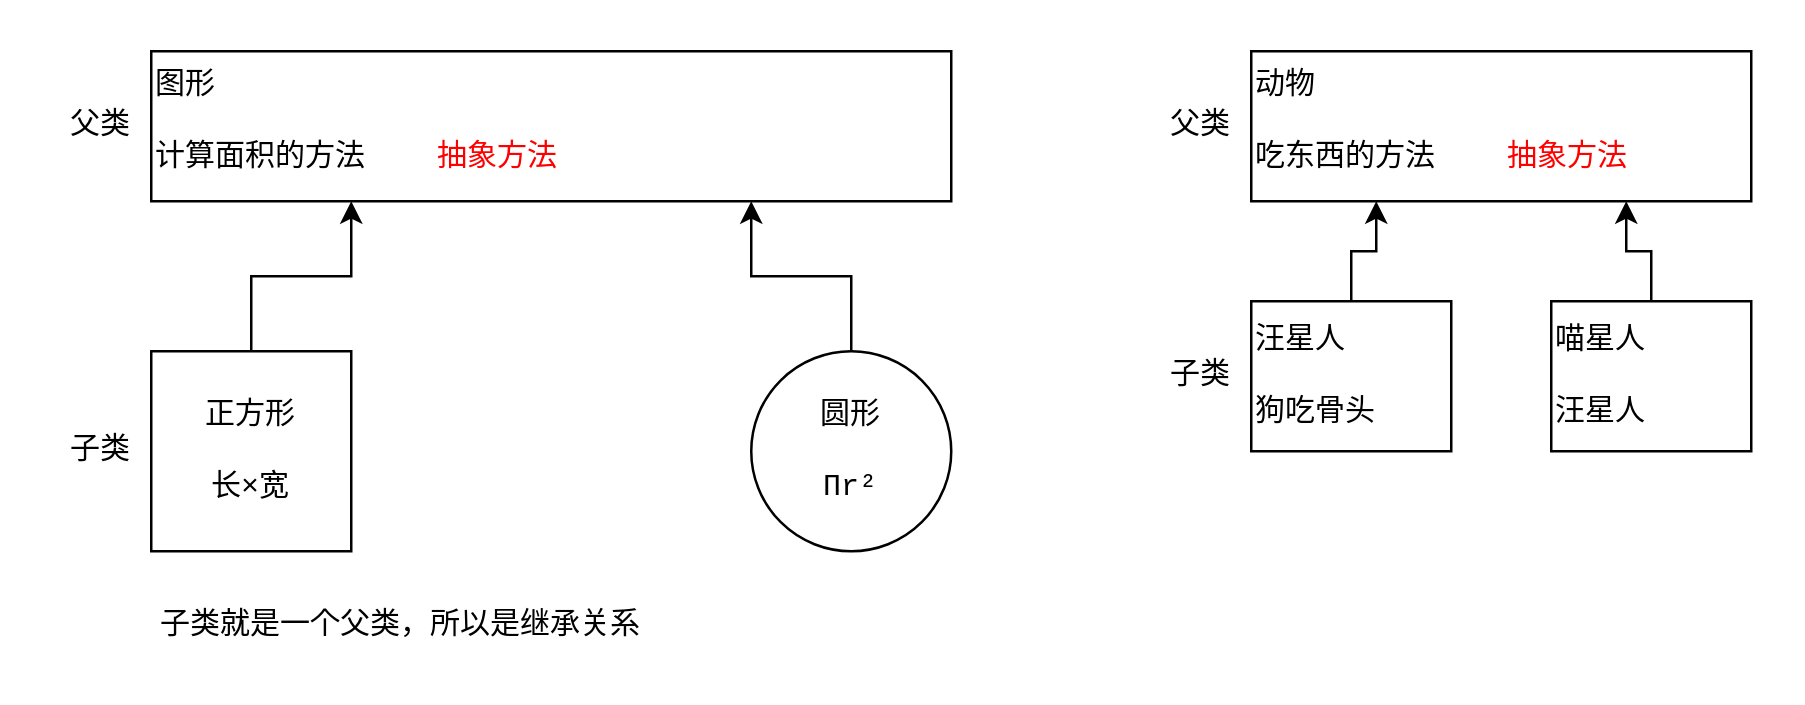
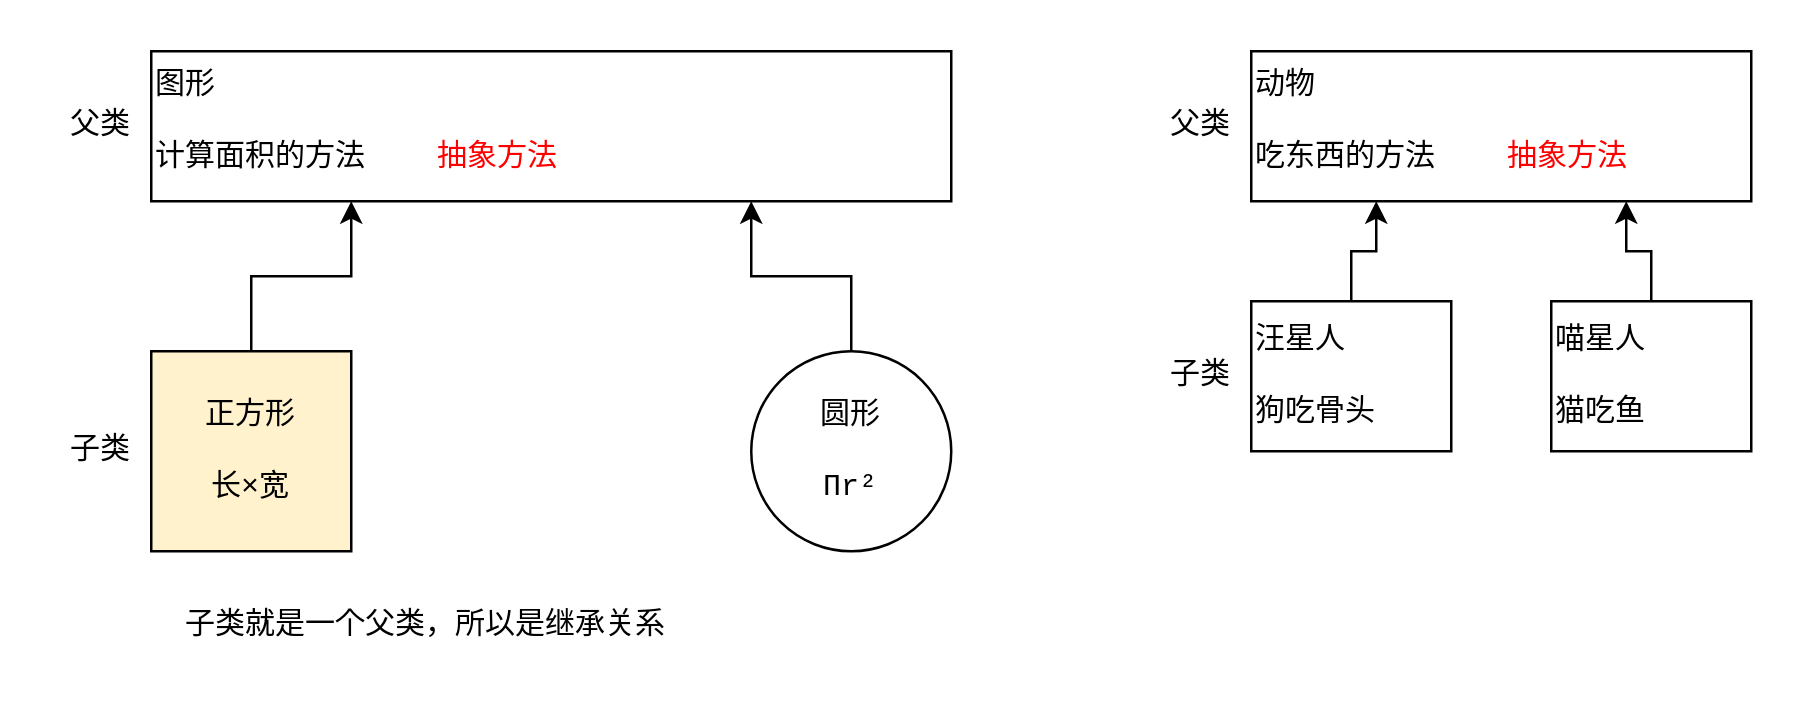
node "喵星人 汪星人": label "喵星人 汪星人" -> "喵星人 猫吃鱼"
node "正方形 长×宽": fillcolor #ffffff -> #fff2cc
node "子类就是一个父类，所以是继承关系": moved (401, 626) -> (426, 626)
